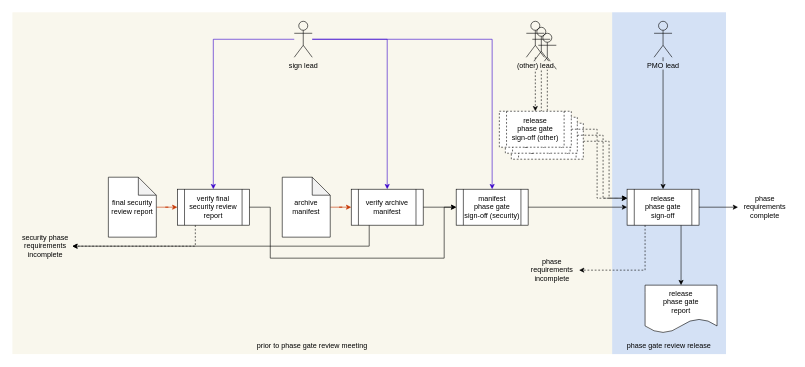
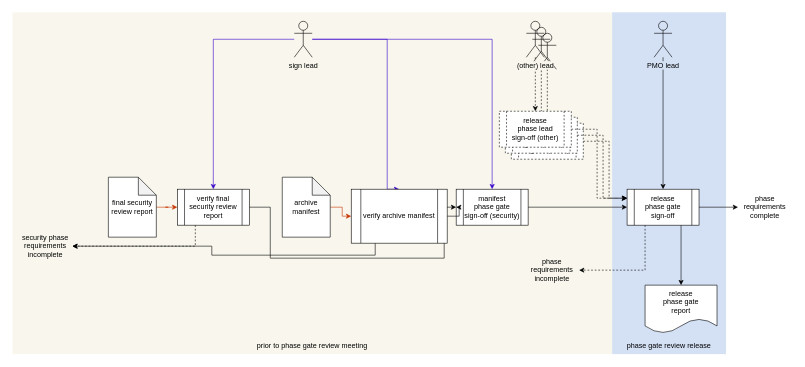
node "release phase gate sign-off (other)": label "release phase gate sign-off (other)" -> "release phase lead sign-off (other)"
node "verify archive manifest": size 72x36 -> 96x54
